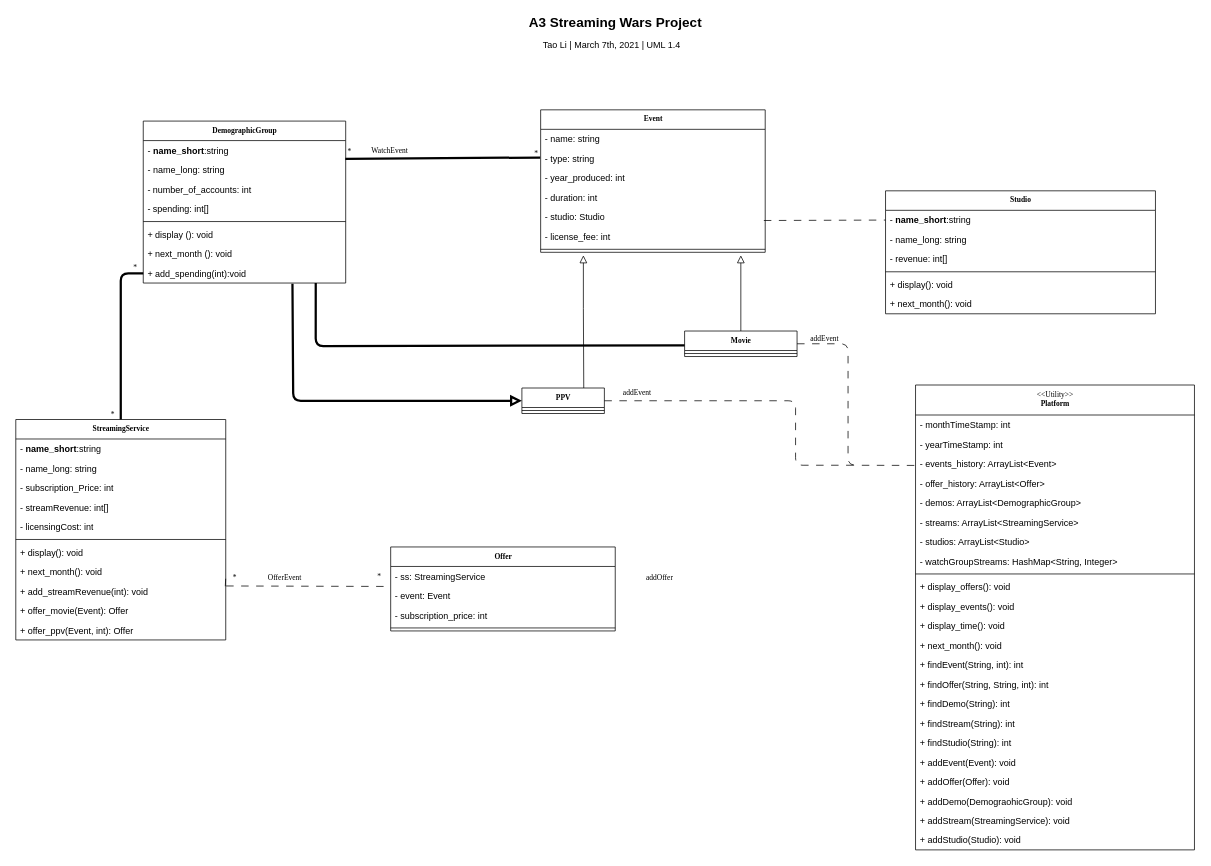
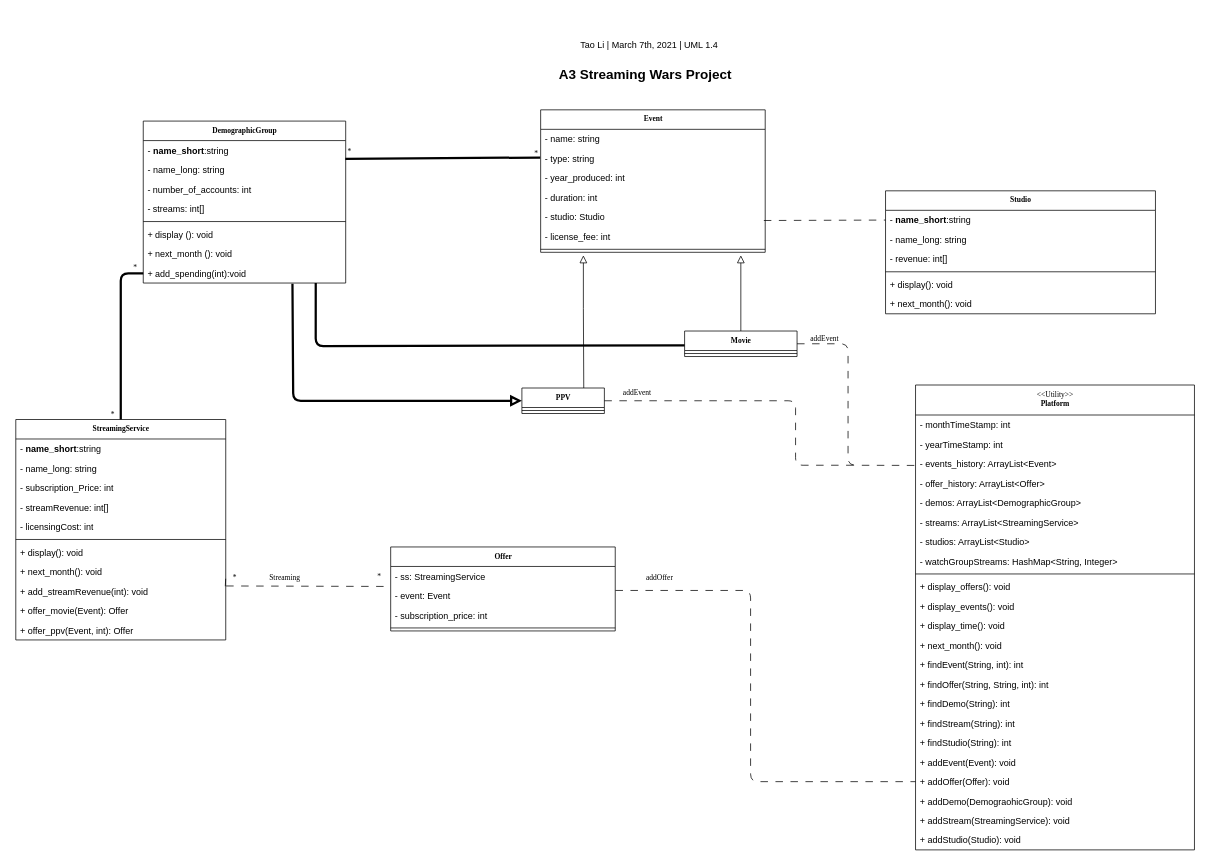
node "A3 Streaming Wars Project": moved (615, 23) -> (645, 75)
node "Tao Li | March 7th, 2021 | UML 1.4": moved (612, 45) -> (649, 45)
node "WatchEvent": removed
node "- spending: int[]": label "- spending: int[]" -> "- streams: int[]"
node "OfferEvent": label "OfferEvent" -> "Streaming"
edge "- event: Event" -- "+ addOffer(Offer): void": added
